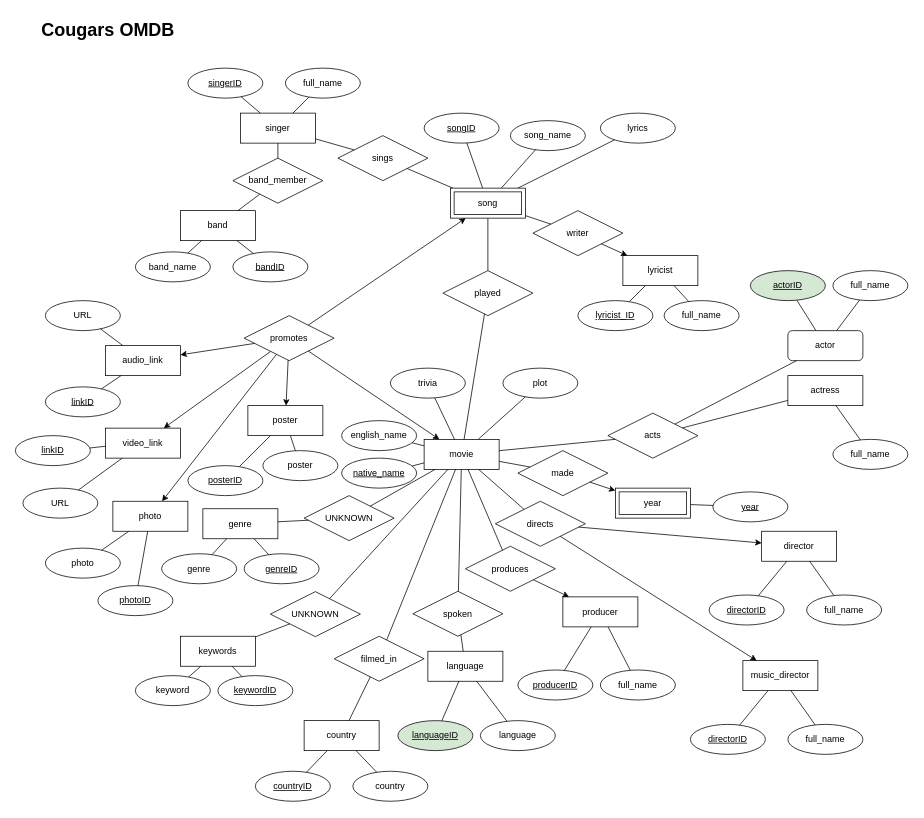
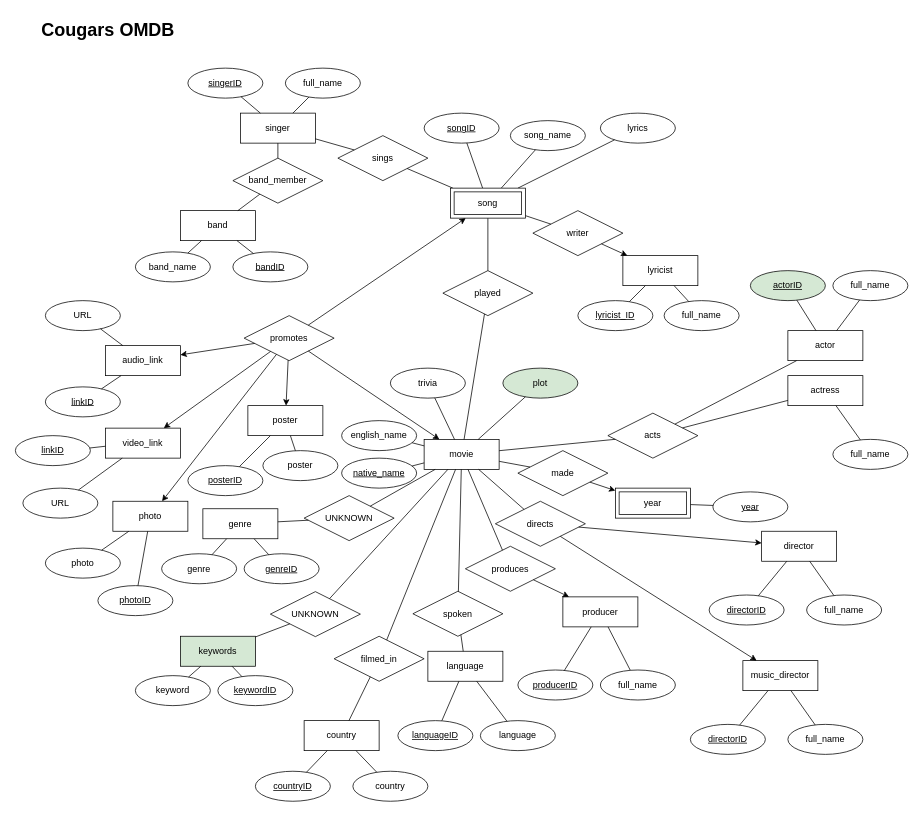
node "actor": shape rounded rectangle -> rectangle
node "plot": fillcolor #ffffff -> #d5e8d4
node "keywords": fillcolor #ffffff -> #d5e8d4
node "languageID": fillcolor #d5e8d4 -> #ffffff
